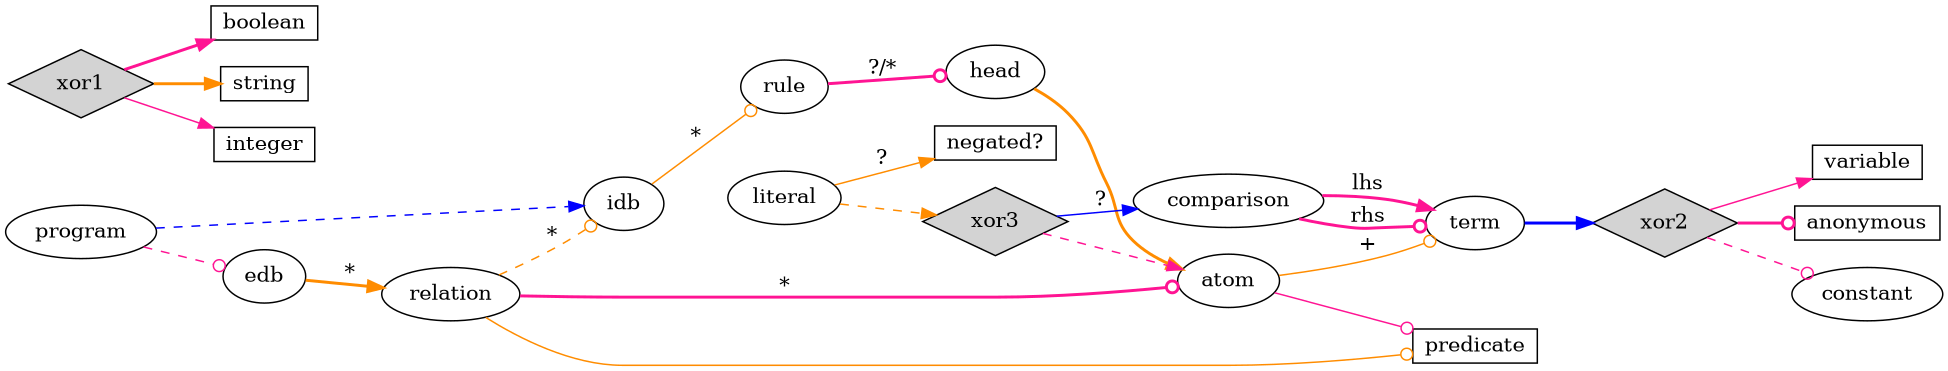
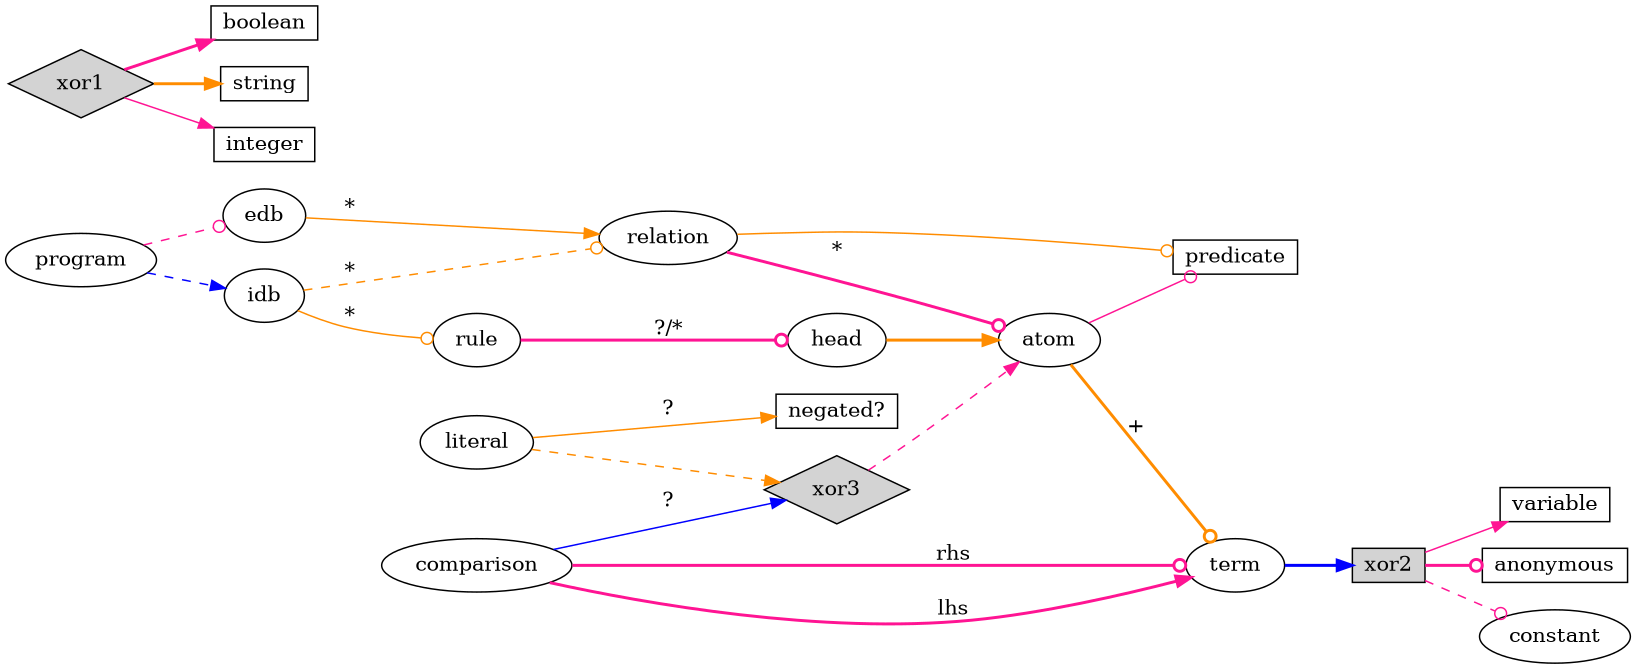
edge "xor3" -> "comparison": reversed
node "xor2": shape diamond -> box
edge "relation" -> "idb": reversed
edge "atom" -> "term": style solid -> bold
edge "edb" -> "relation": style bold -> solid
